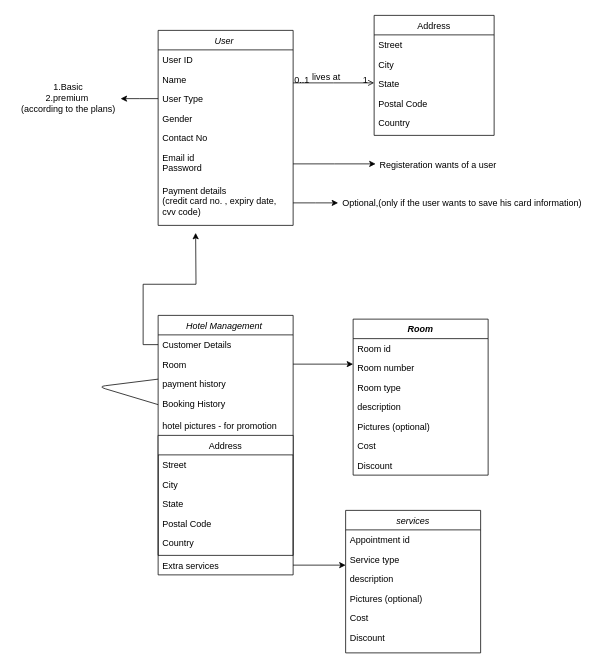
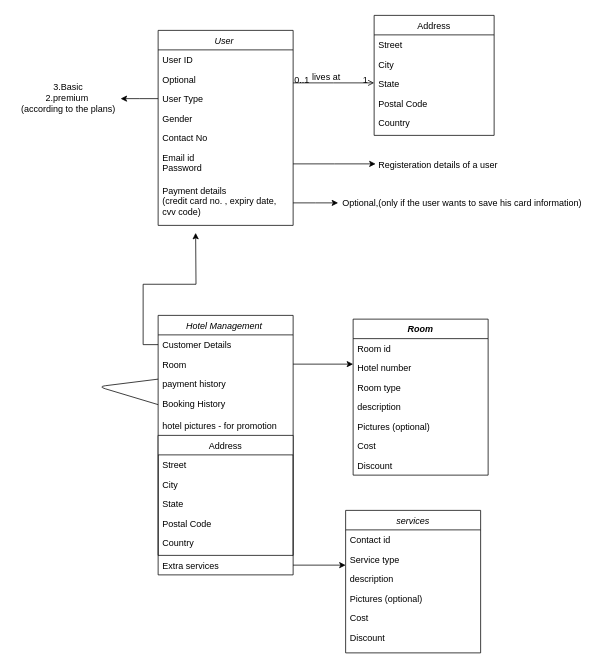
node "Name": label "Name" -> "Optional"
node "1.Basic 2.premium (according to the plans)": label "1.Basic 2.premium (according to the plans)" -> "3.Basic 2.premium (according to the plans)"
node "Registeration wants of a user": label "Registeration wants of a user" -> "Registeration details of a user"
node "Room number": label "Room number" -> "Hotel number"
node "Appointment id": label "Appointment id" -> "Contact id"
